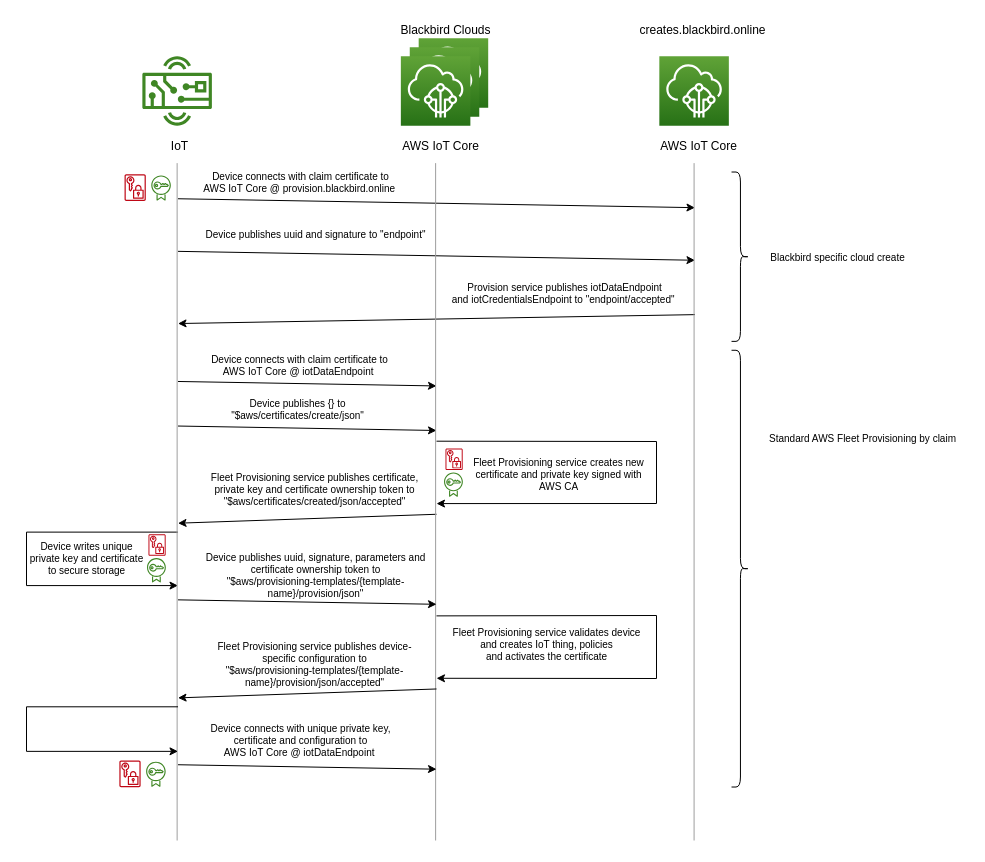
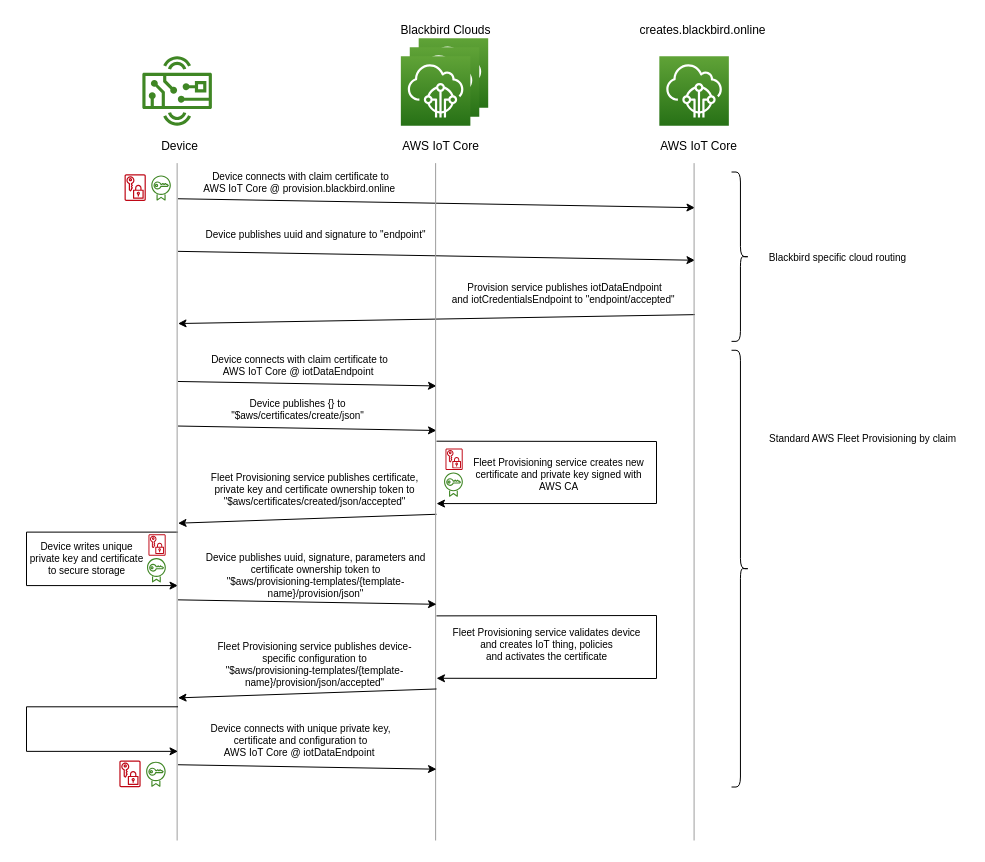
node "IoT": label "IoT" -> "Device"
node "Blackbird specific cloud create": label "Blackbird specific cloud create" -> "Blackbird specific cloud routing"
